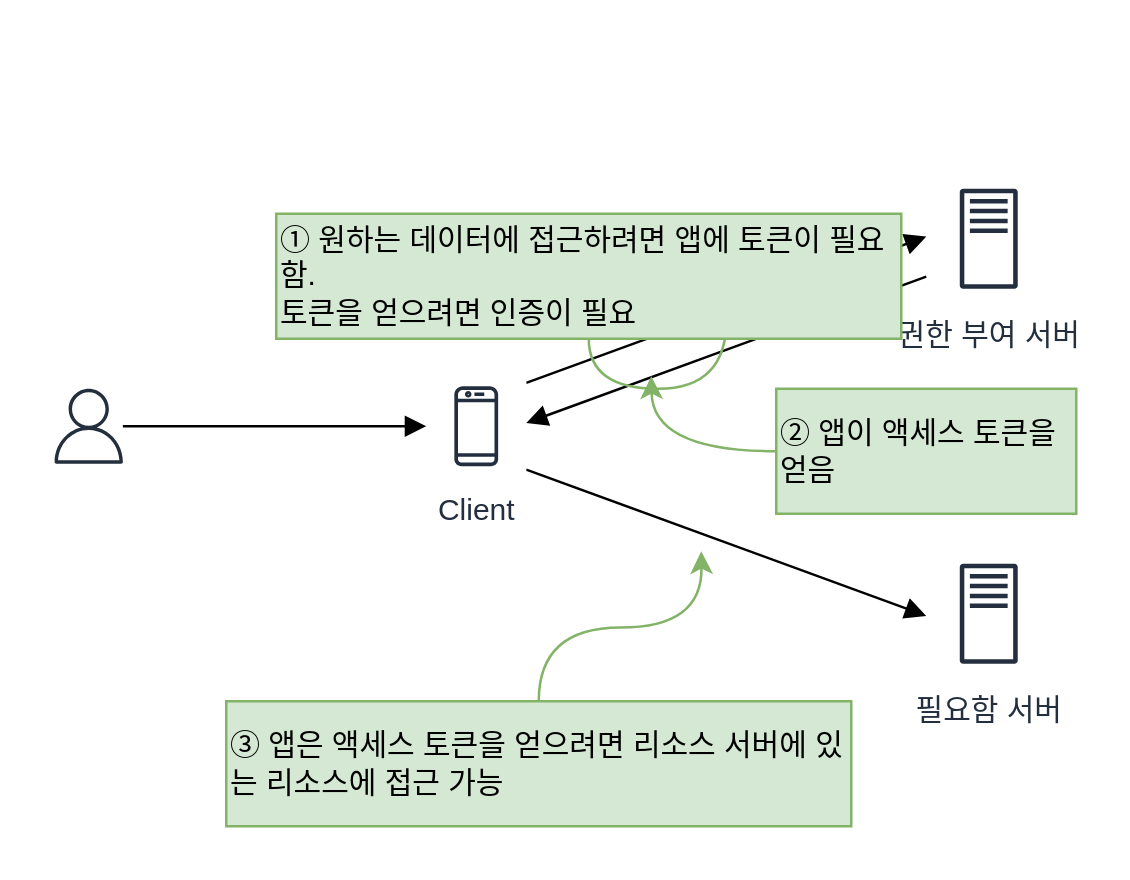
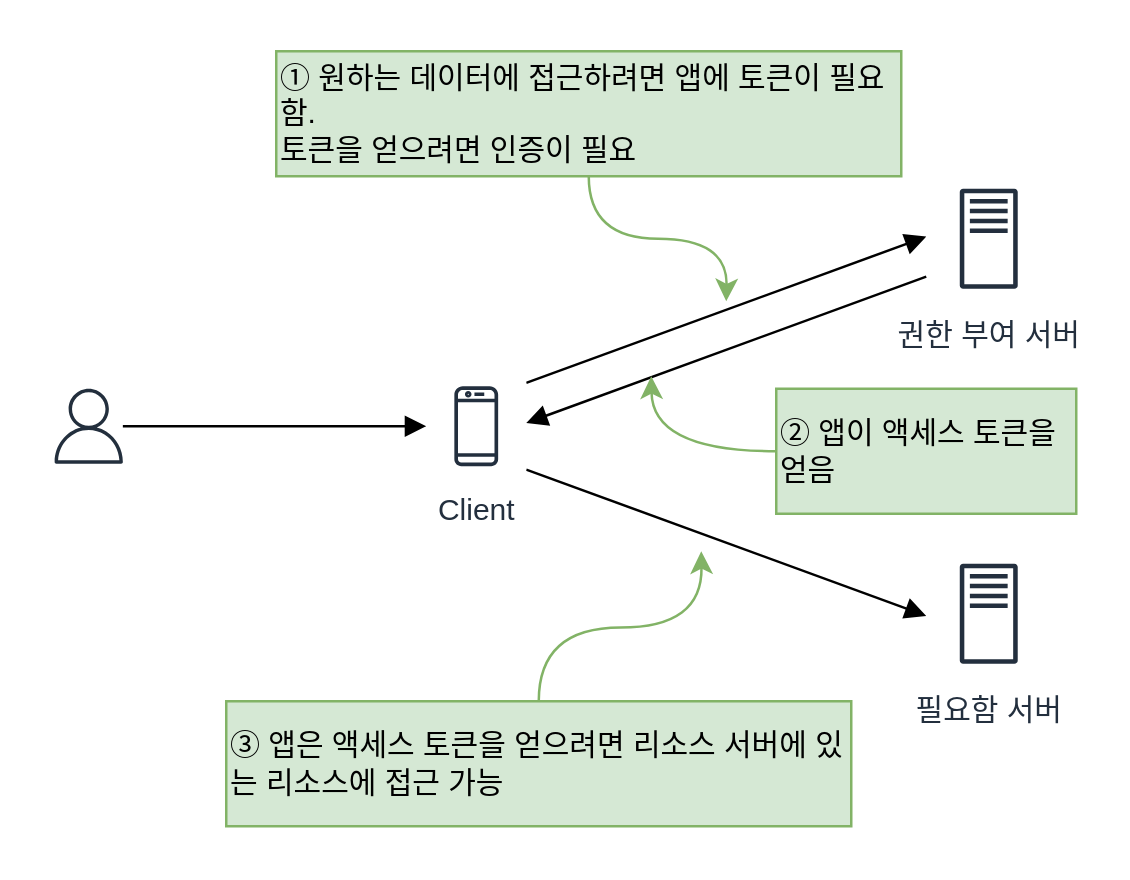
node "① 원하는 데이터에 접근하려면 앱에 토큰이 필요함. 토큰을 얻으려면 인증이 필요": moved (589, 276) -> (589, 114)
